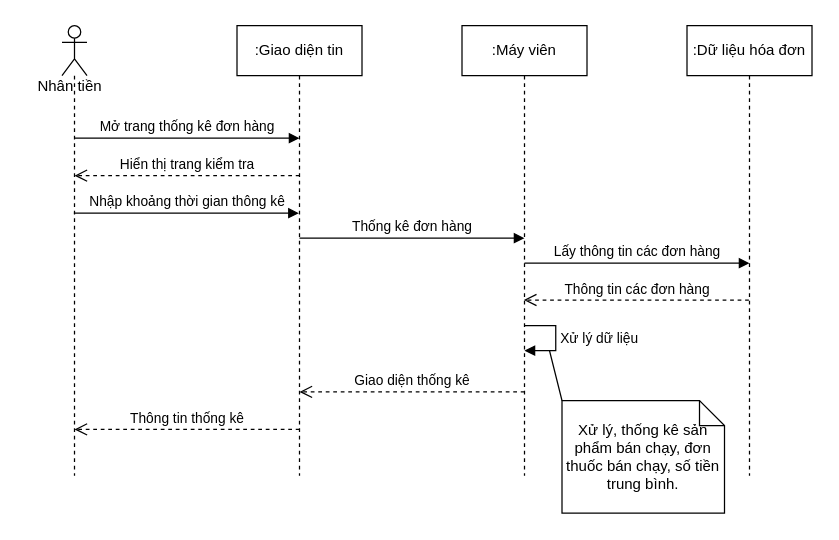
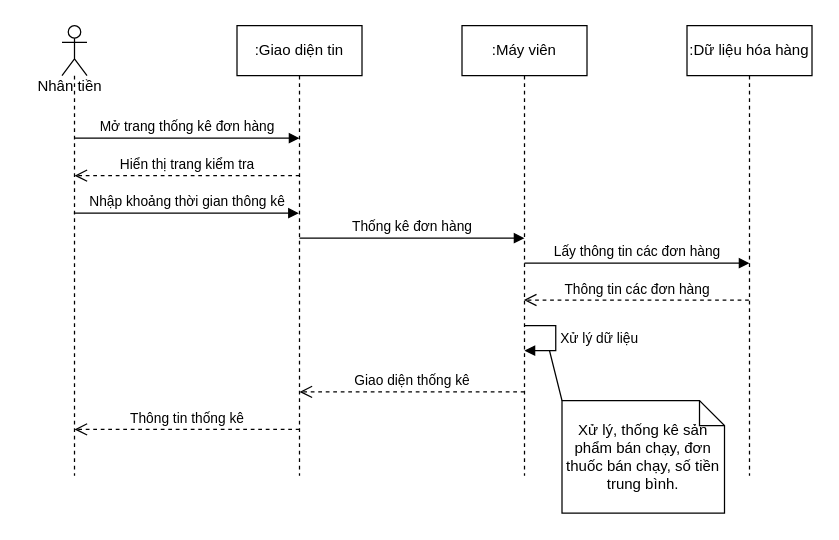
node ":Dữ liệu hóa đơn": label ":Dữ liệu hóa đơn" -> ":Dữ liệu hóa hàng"
